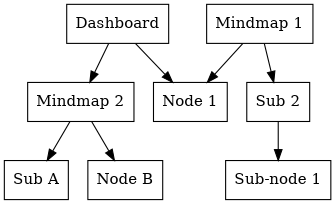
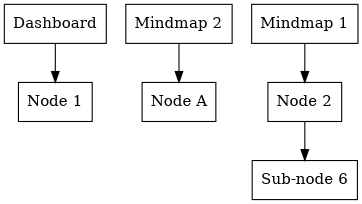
edge "Dashboard" -> "Mindmap 2": removed
edge "Mindmap 1" -> "Node 1": removed
node "Sub 2": label "Sub 2" -> "Node 2"
node "Sub A": label "Sub A" -> "Node A"
node "Node B": removed
node "Sub-node 1": label "Sub-node 1" -> "Sub-node 6"
